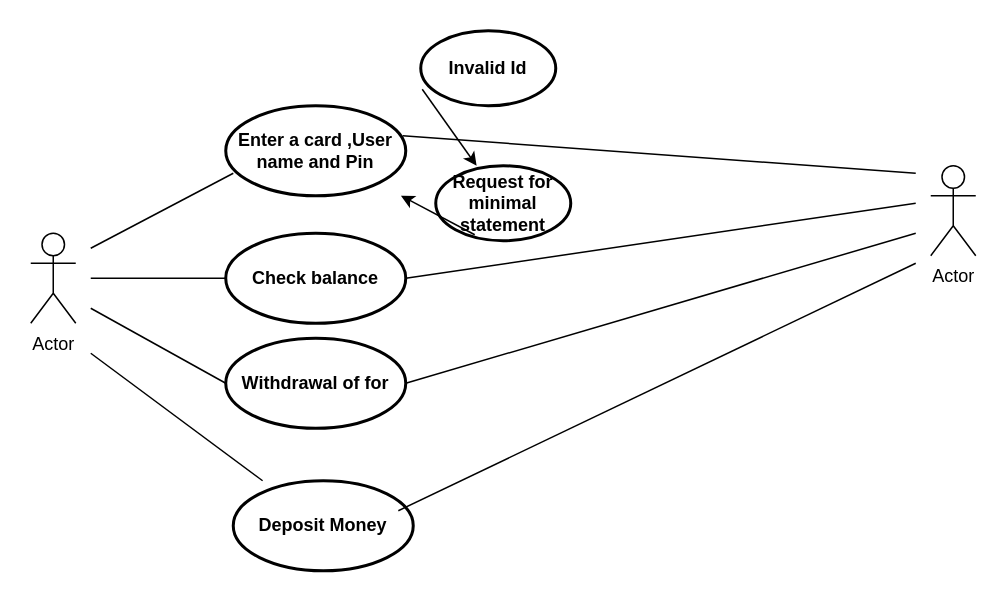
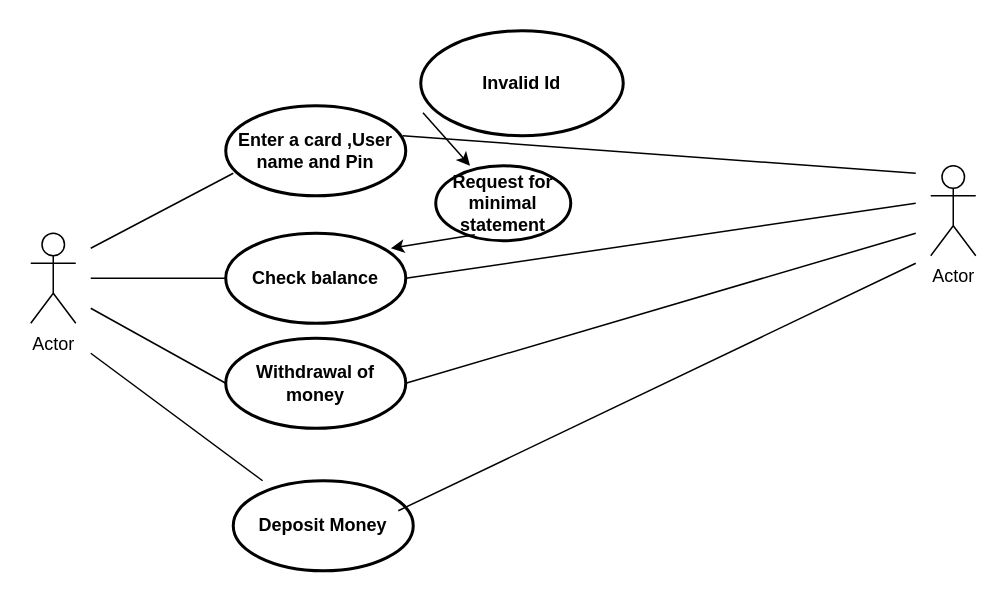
node "Invalid Id": size 135x75 -> 203x105
edge "Request for minimal statement" -> "Enter a card ,User name and Pin": now "Request for minimal statement" -> "Check balance"
node "Withdrawal of for": label "Withdrawal of for" -> "Withdrawal of money"
